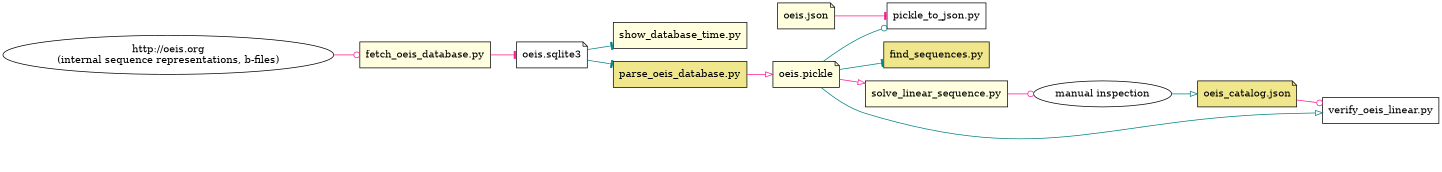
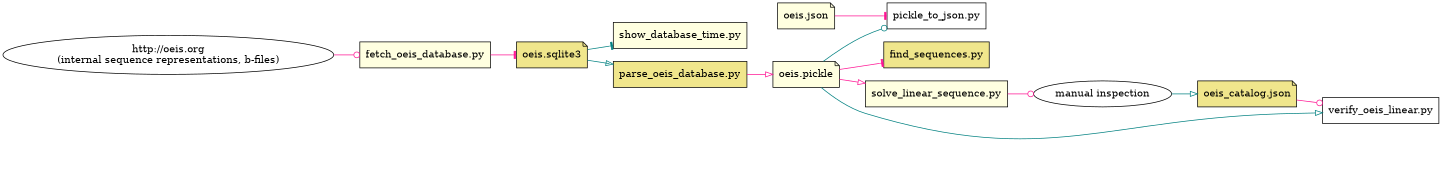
node "oeis.sqlite3": fillcolor white -> khaki
edge "oeis.sqlite3" -> "parse_oeis_database.py": arrowhead tee -> onormal
edge "oeis.pickle" -> "find_sequences.py": color teal -> deeppink
